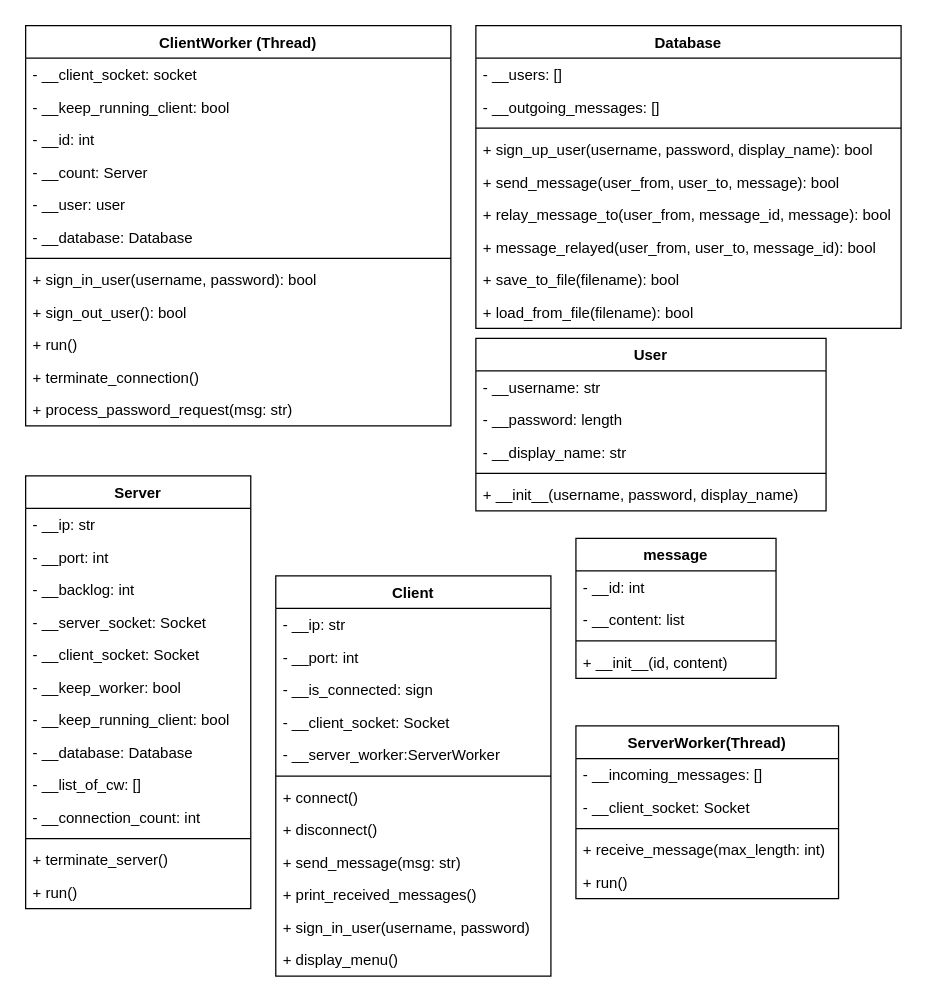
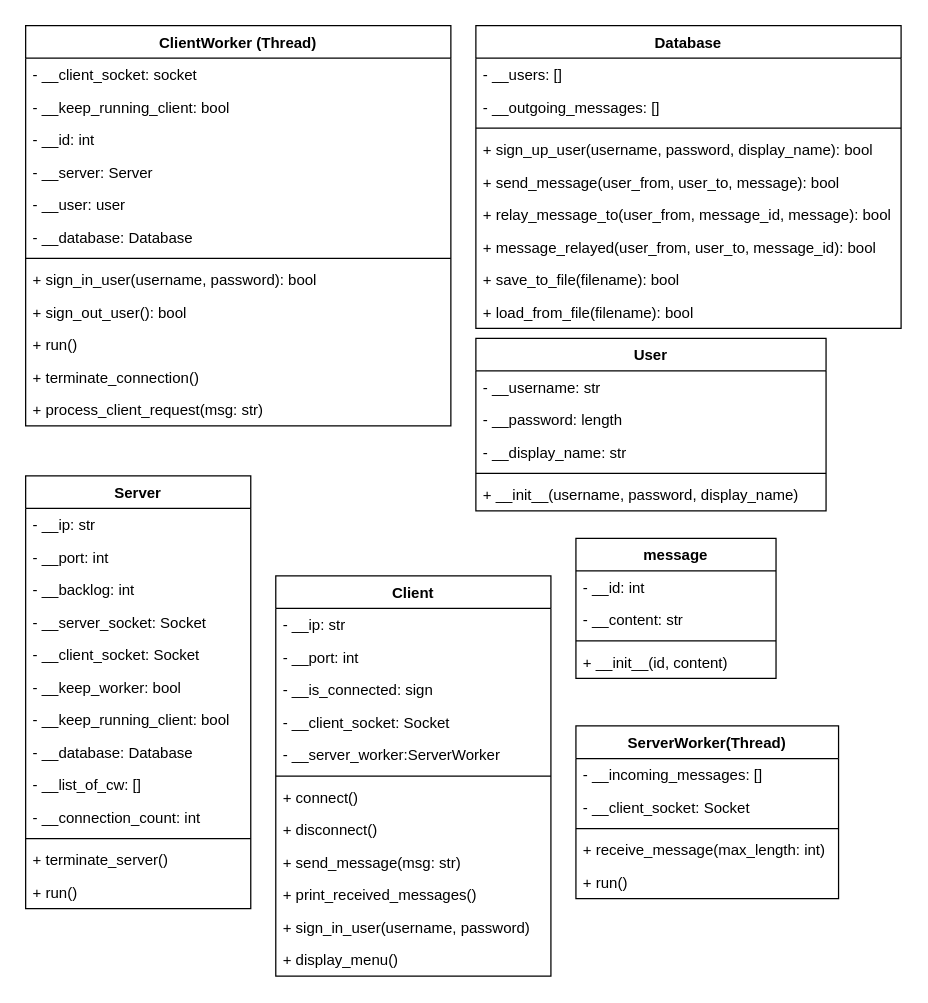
node "- __count: Server": label "- __count: Server" -> "- __server: Server"
node "+ process_password_request(msg: str)": label "+ process_password_request(msg: str)" -> "+ process_client_request(msg: str)"
node "- __content: list": label "- __content: list" -> "- __content: str"
